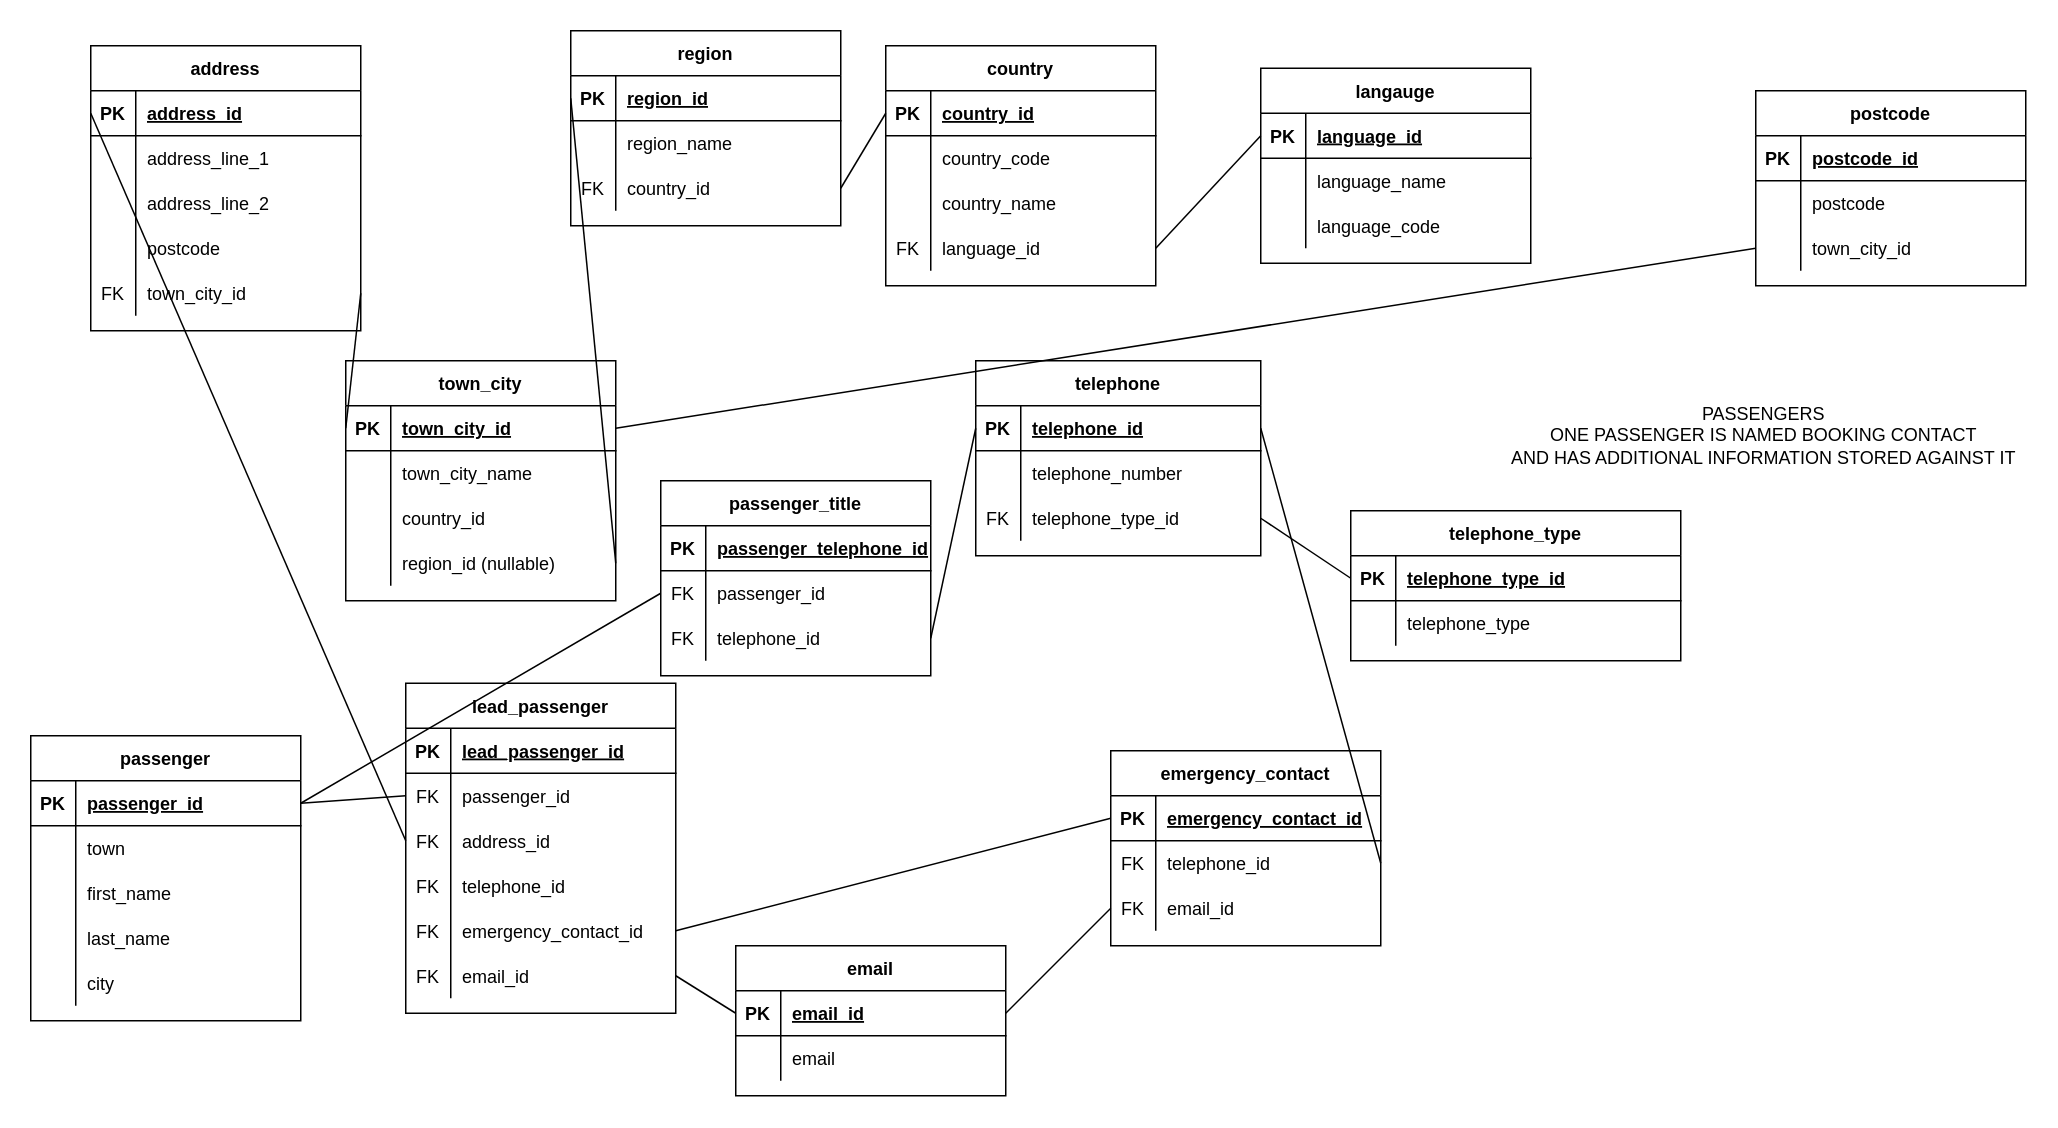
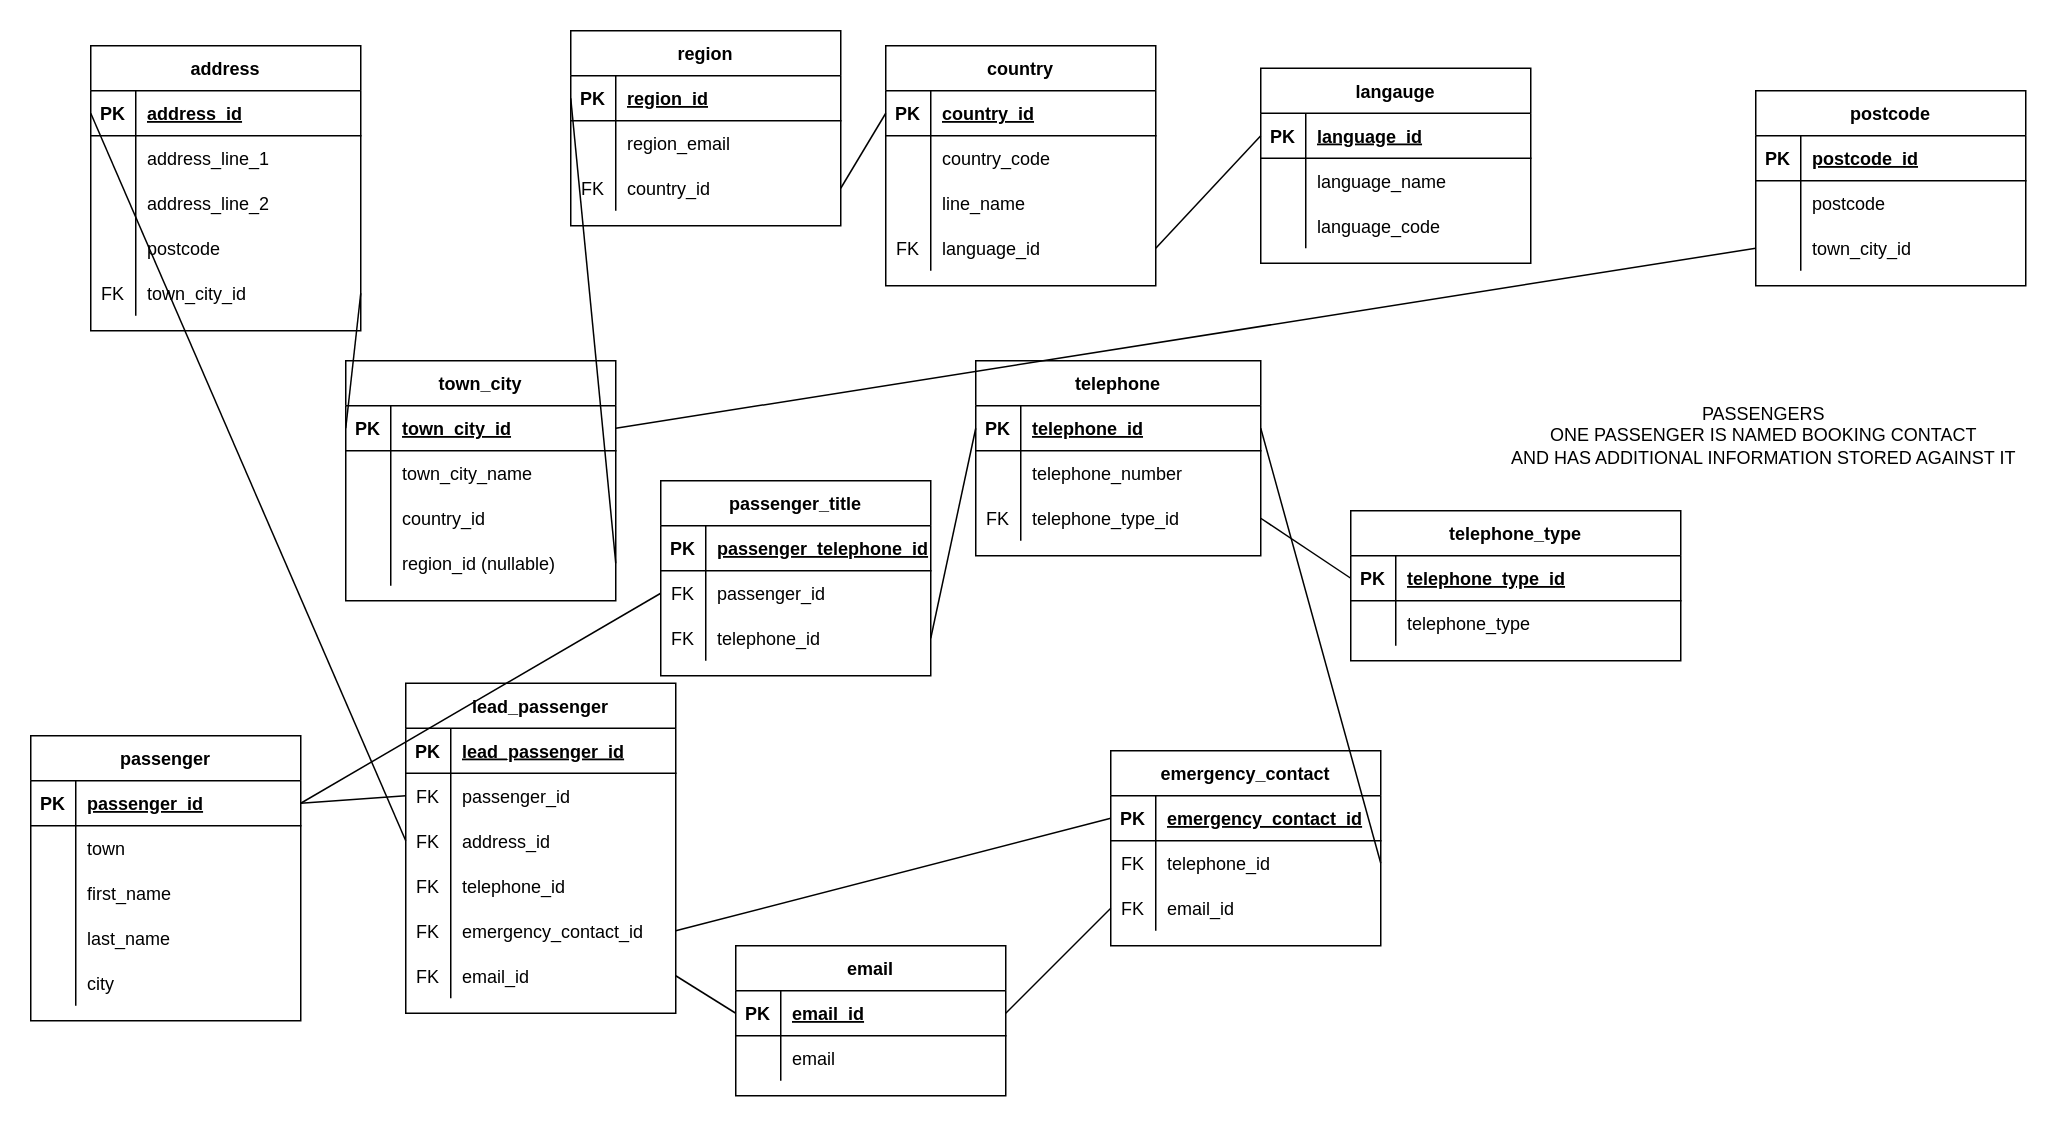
node "region_name": label "region_name" -> "region_email"
node "country_name": label "country_name" -> "line_name"
